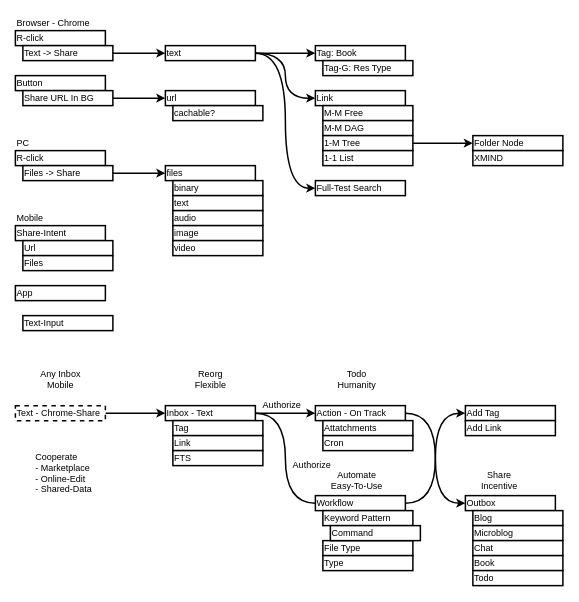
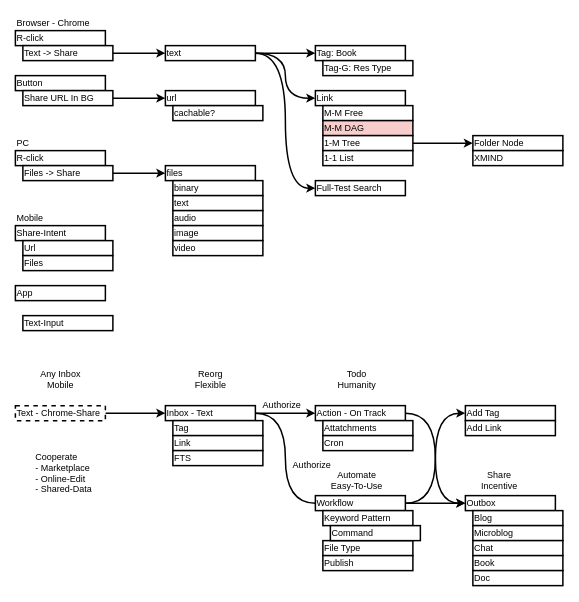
node "M-M DAG": fillcolor #ffffff -> #f8cecc
edge "Workflow" -> "Outbox": added
node "Type": label "Type" -> "Publish"
node "Todo": label "Todo" -> "Doc"
